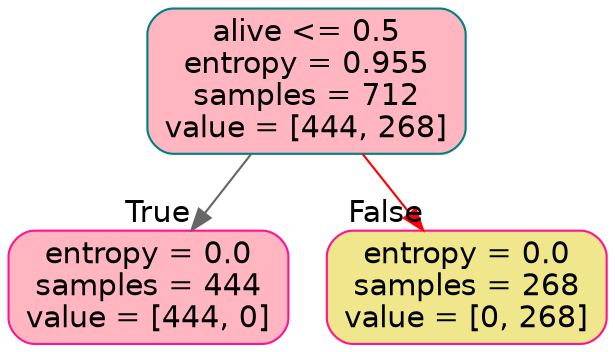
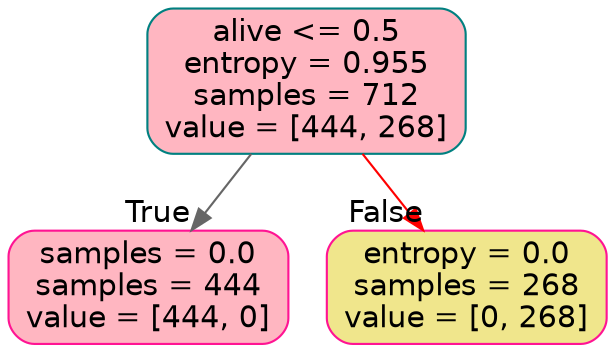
node "entropy = 0.0 samples = 444 value = [444, 0]": label "entropy = 0.0 samples = 444 value = [444, 0]" -> "samples = 0.0 samples = 444 value = [444, 0]"
